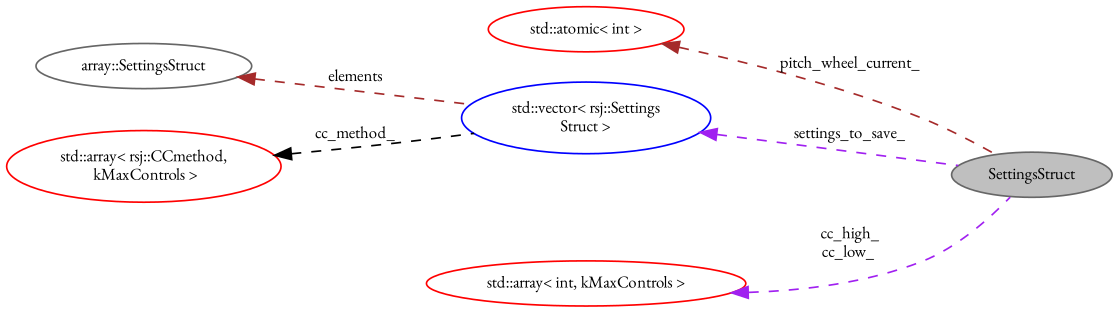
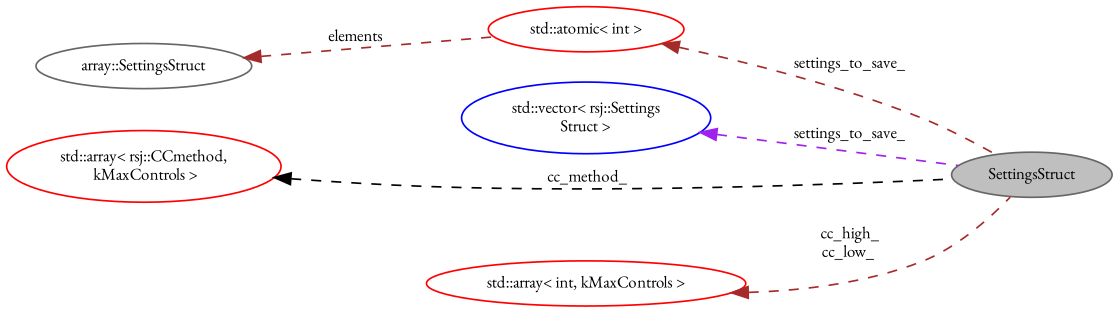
edge "SettingsStruct" -> "std::atomic< int >": label " pitch_wheel_current_" -> " settings_to_save_"
edge "std::vector< rsj::Settings Struct >" -> "array::SettingsStruct": now "std::atomic< int >" -> "array::SettingsStruct"
edge "std::vector< rsj::Settings Struct >" -> "std::array< rsj::CCmethod, kMaxControls >": now "SettingsStruct" -> "std::array< rsj::CCmethod, kMaxControls >"
edge "SettingsStruct" -> "std::array< int, kMaxControls >": color purple -> brown
